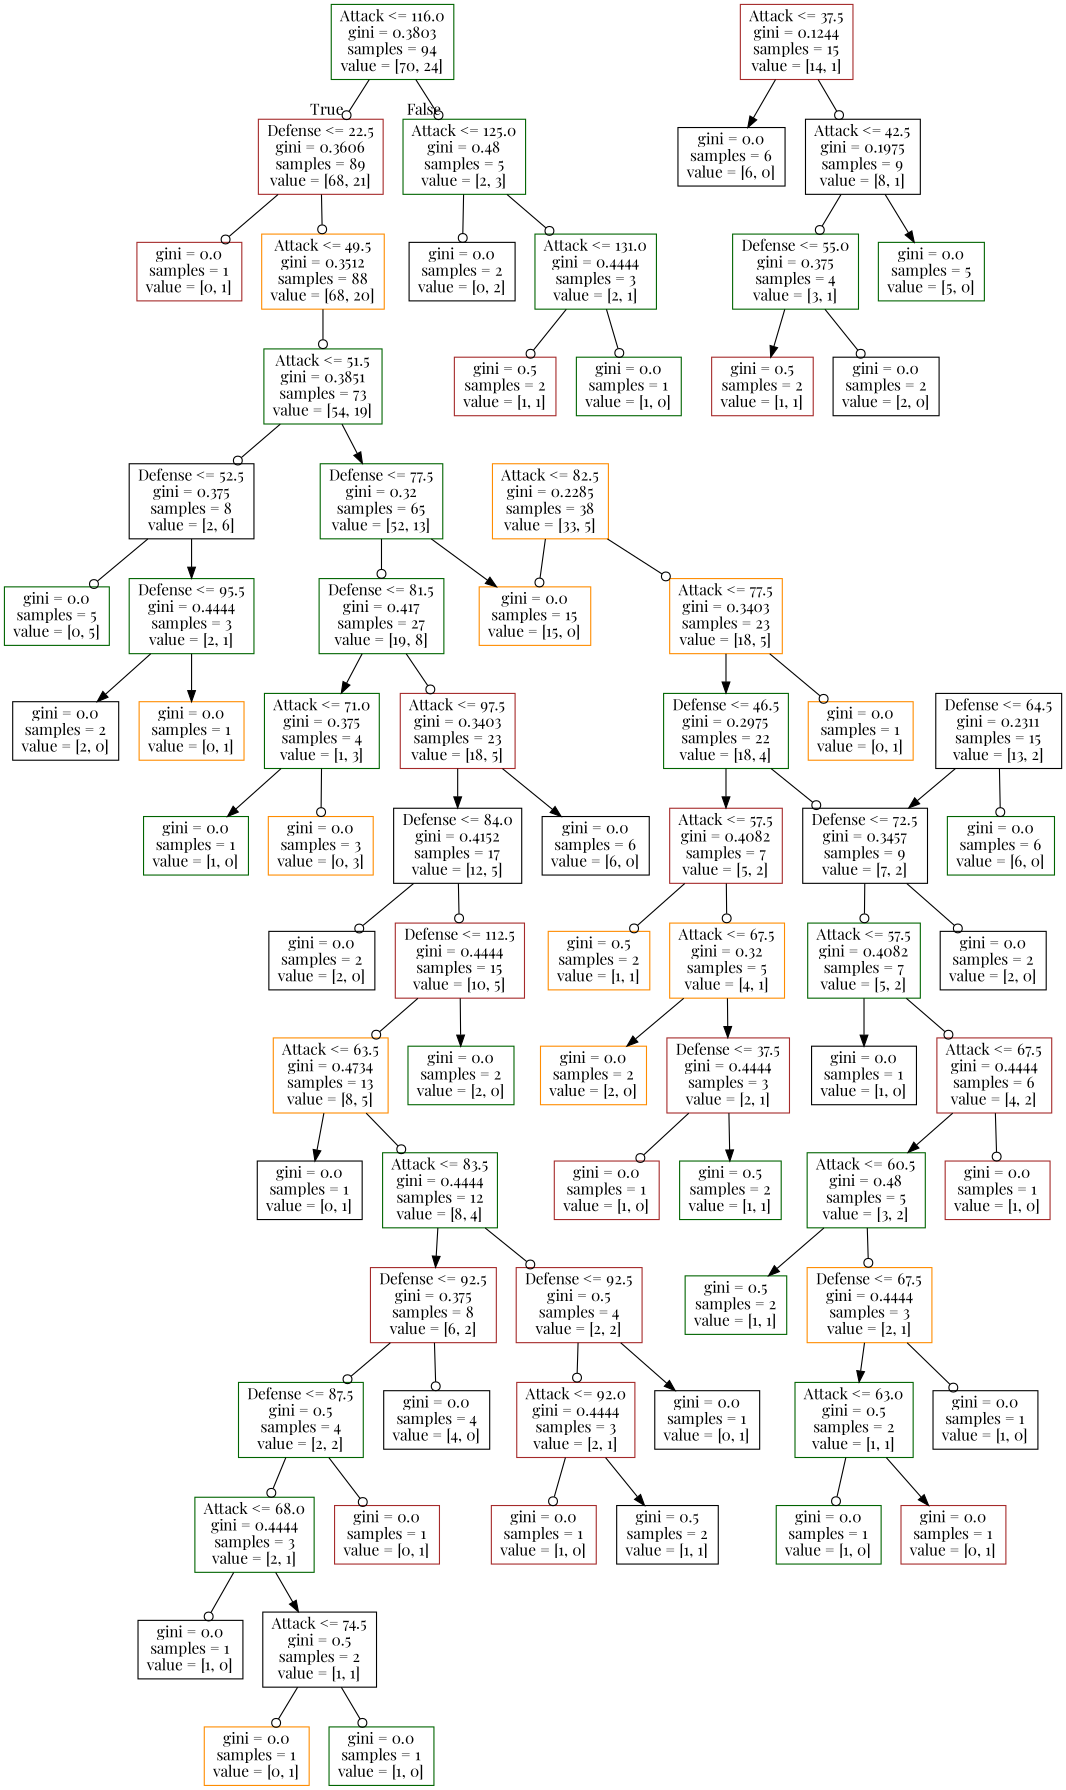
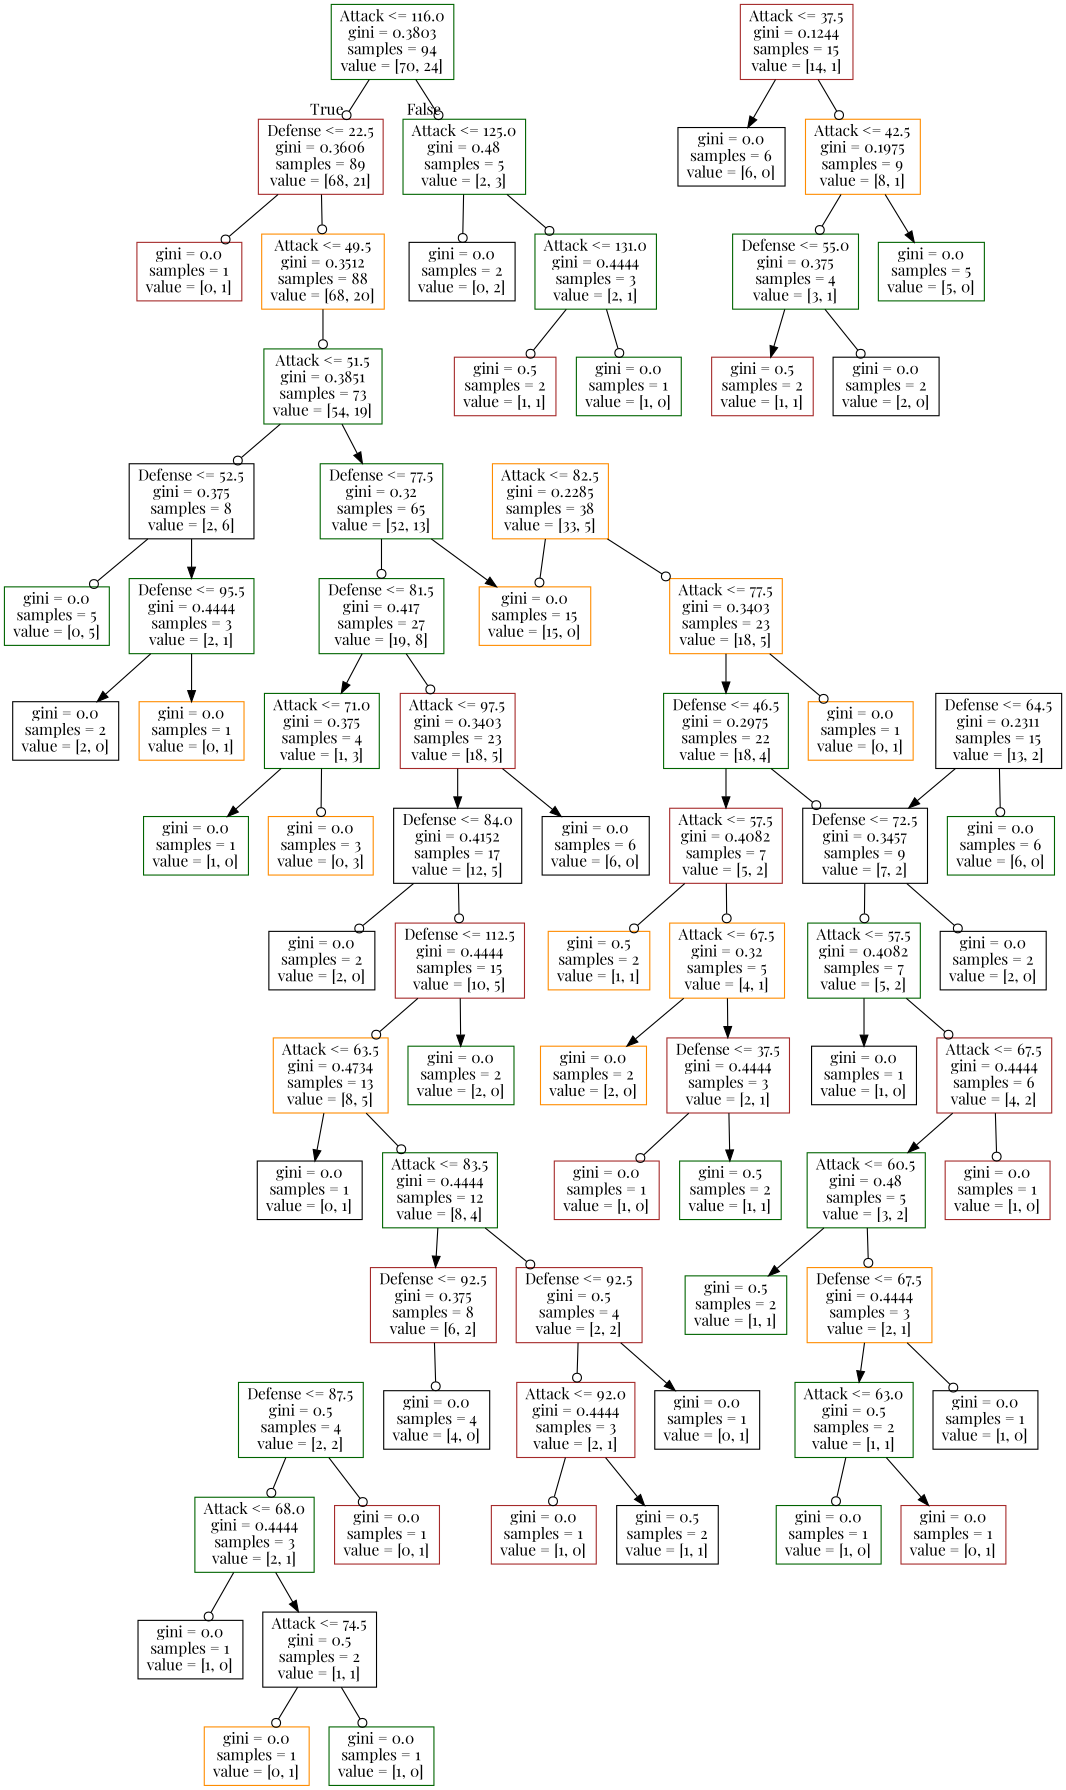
node "Attack <= 42.5 gini = 0.1975 samples = 9 value = [8, 1]": color black -> darkorange
edge "Defense <= 92.5 gini = 0.375 samples = 8 value = [6, 2]" -> "Defense <= 87.5 gini = 0.5 samples = 4 value = [2, 2]": removed
